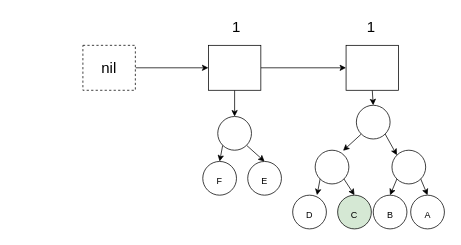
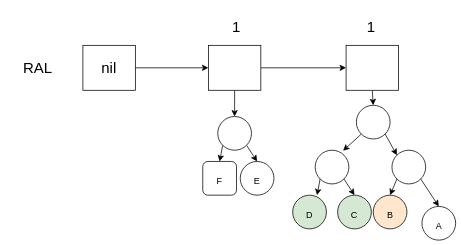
node "RAL": added
node "nil": style dashed -> solid
node "F": shape ellipse -> rounded rectangle
node "E": moved (265, 179) -> (257, 179)
node "D": fillcolor #ffffff -> #d5e8d4
node "B": fillcolor #ffffff -> #ffe6cc
node "A": moved (428, 212) -> (439, 224)
